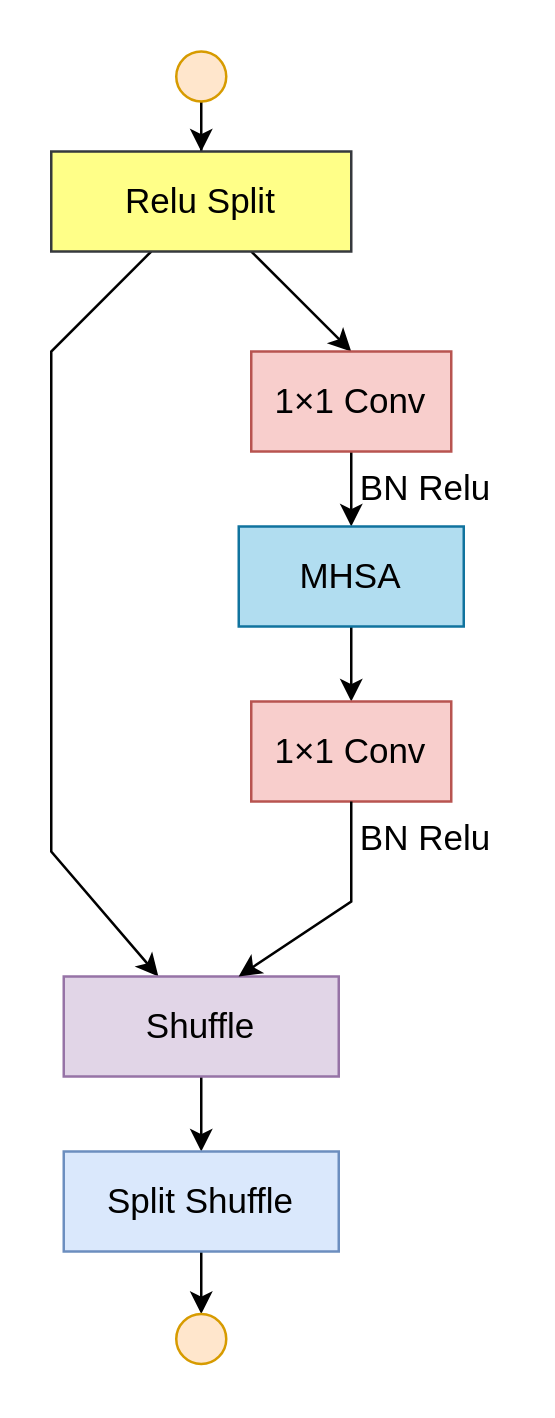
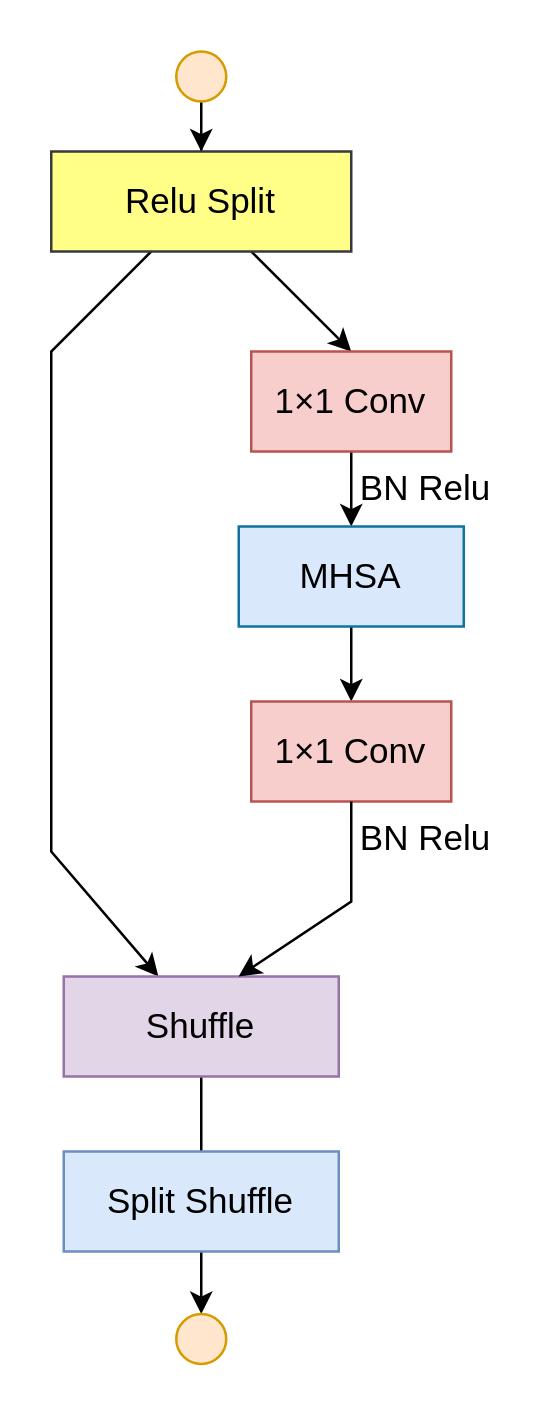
node "MHSA": fillcolor #b1ddf0 -> #dae8fc
edge "Shuffle" -> "Split Shuffle": arrowhead classic -> none
